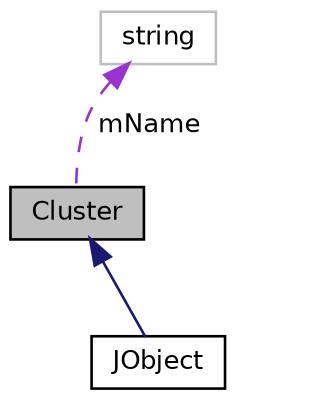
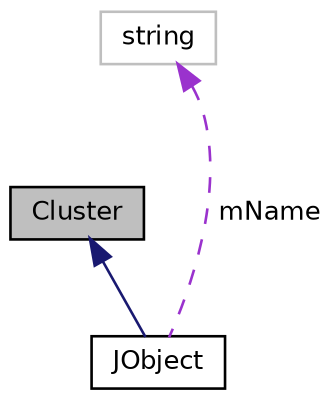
edge "Cluster" -> "string": now "JObject" -> "string"
